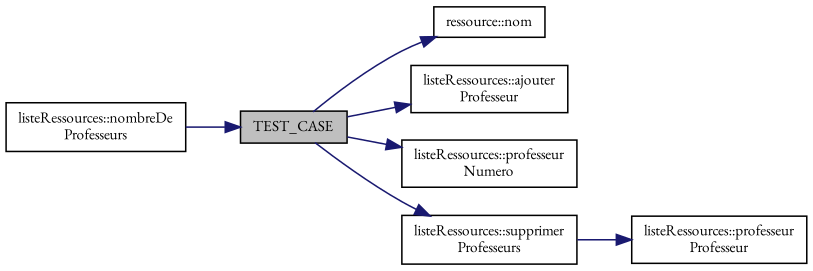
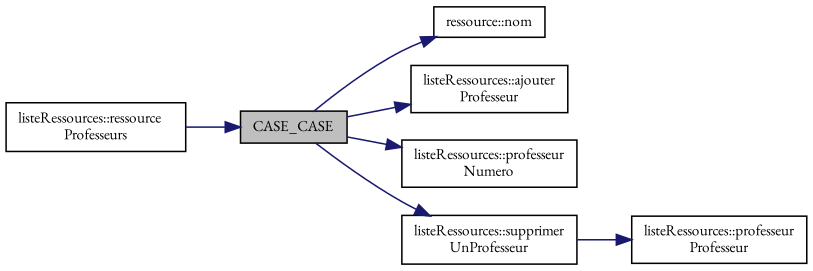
node "listeRessources::nombreDe Professeurs": label "listeRessources::nombreDe Professeurs" -> "listeRessources::ressource Professeurs"
node "TEST_CASE": label "TEST_CASE" -> "CASE_CASE"
node "listeRessources::supprimer Professeurs": label "listeRessources::supprimer Professeurs" -> "listeRessources::supprimer UnProfesseur"
